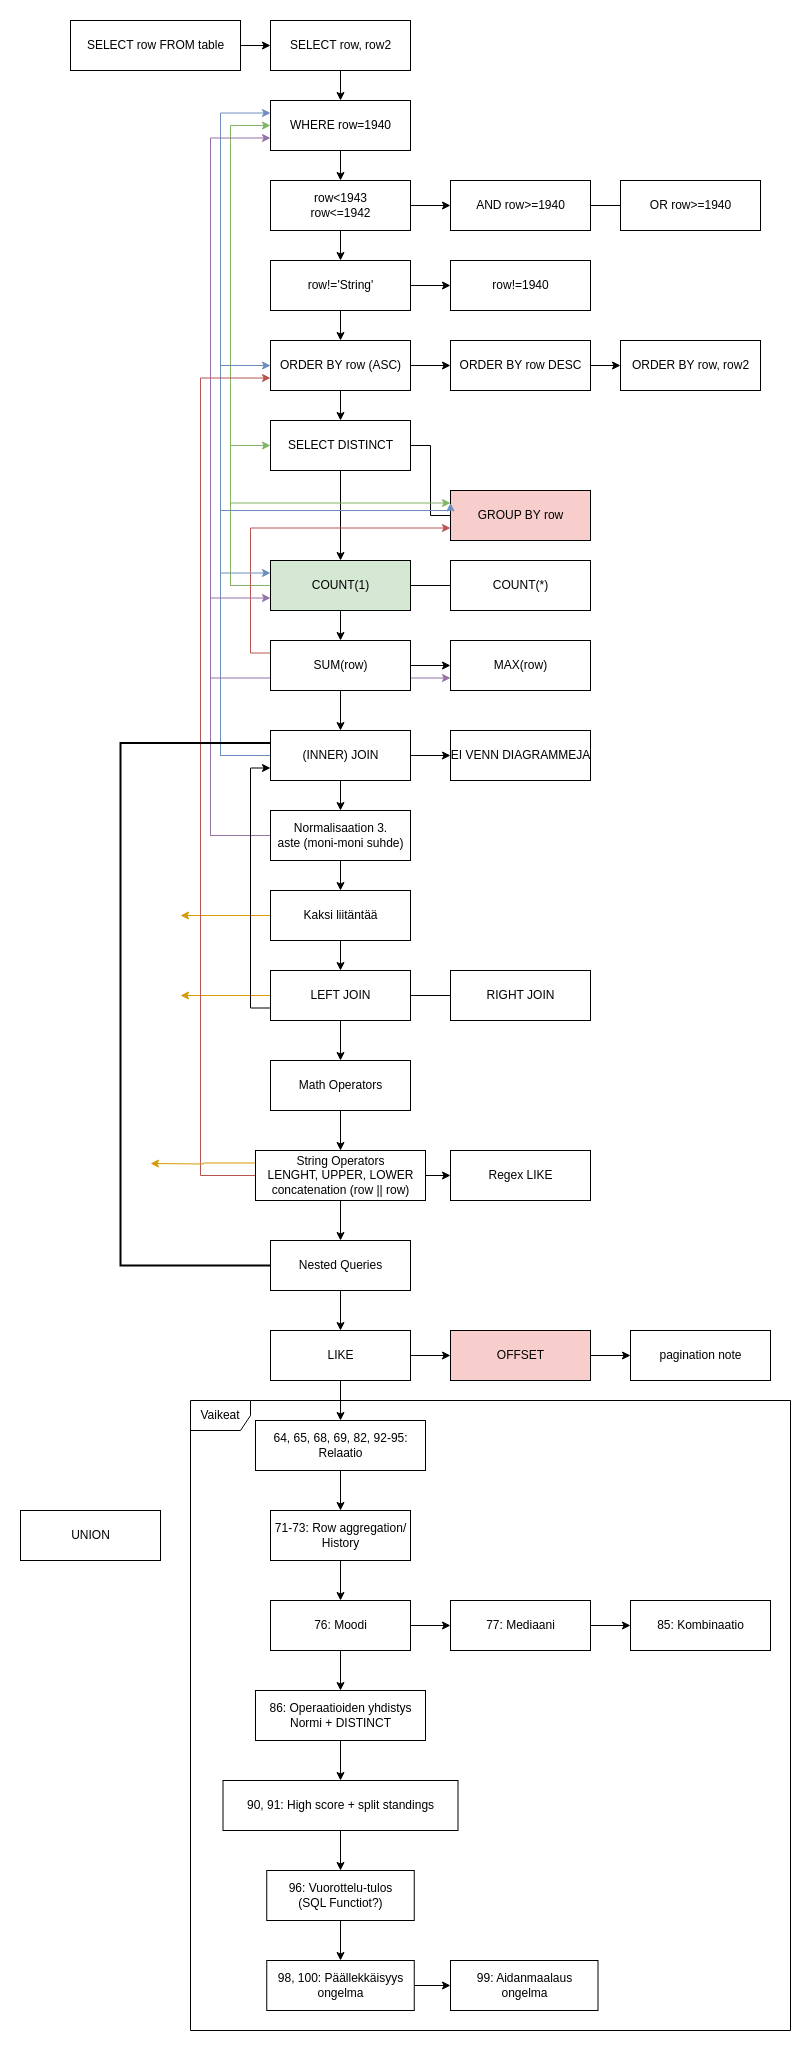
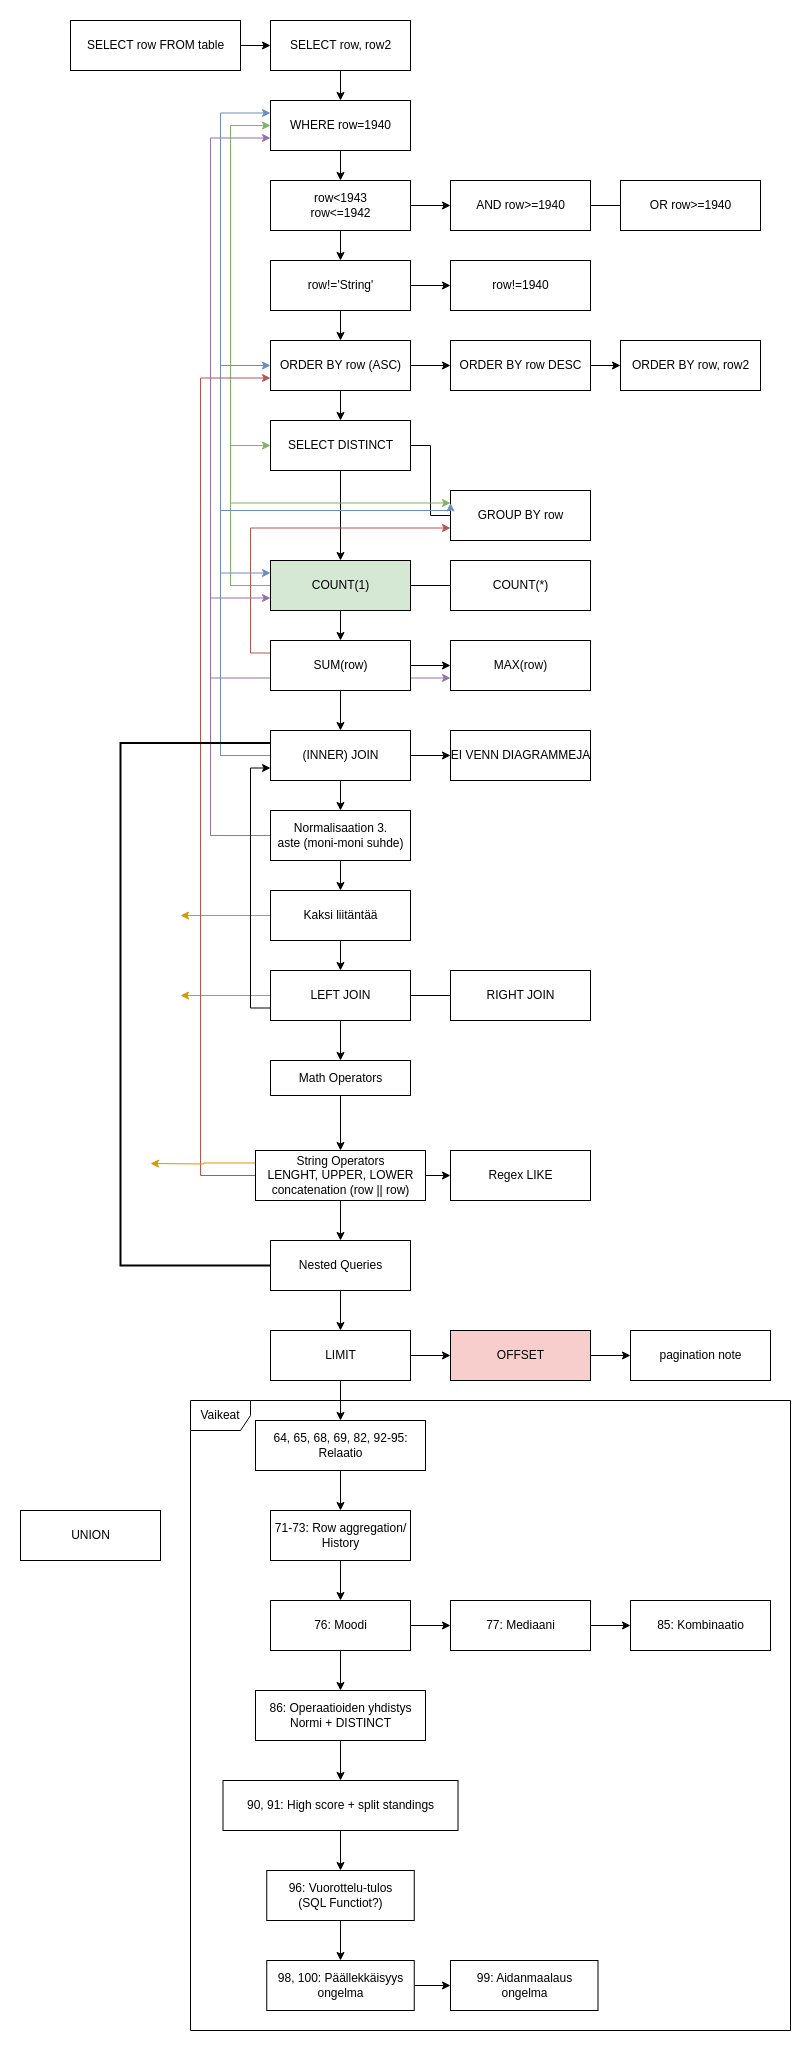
node "GROUP BY row": fillcolor #f8cecc -> #ffffff
node "Math Operators": size 140x50 -> 140x35
node "LIKE": label "LIKE" -> "LIMIT"
